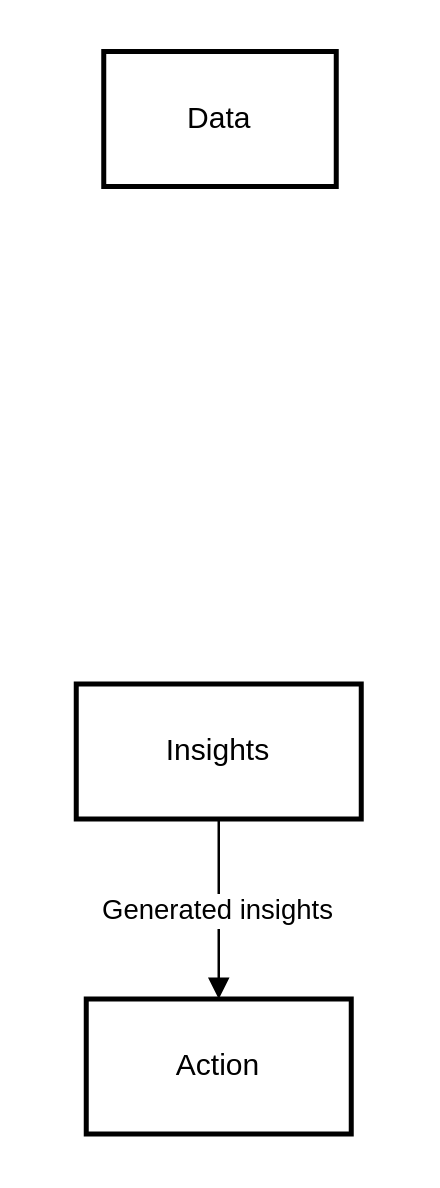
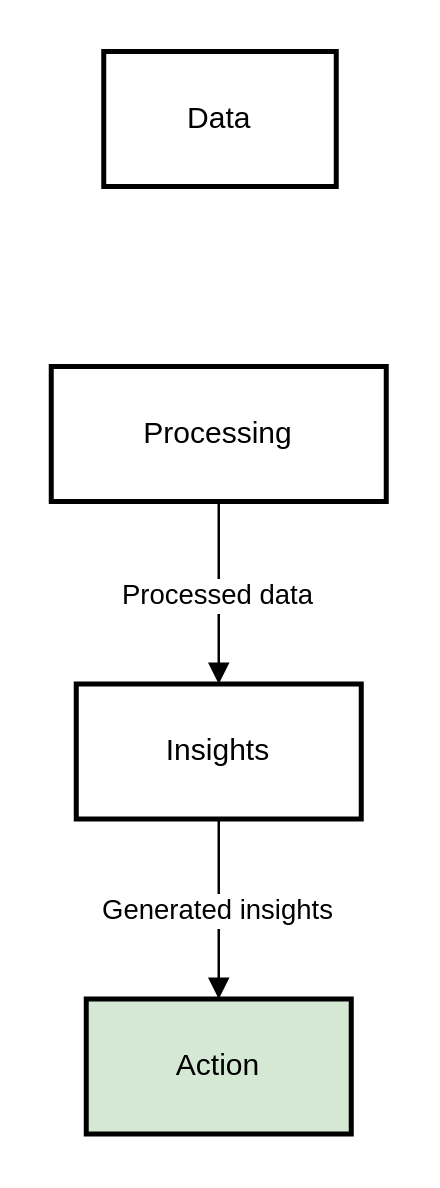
node "Processing": added
edge "Processing" -> "Insights": added, label "Processed data"
node "Action": fillcolor #ffffff -> #d5e8d4
